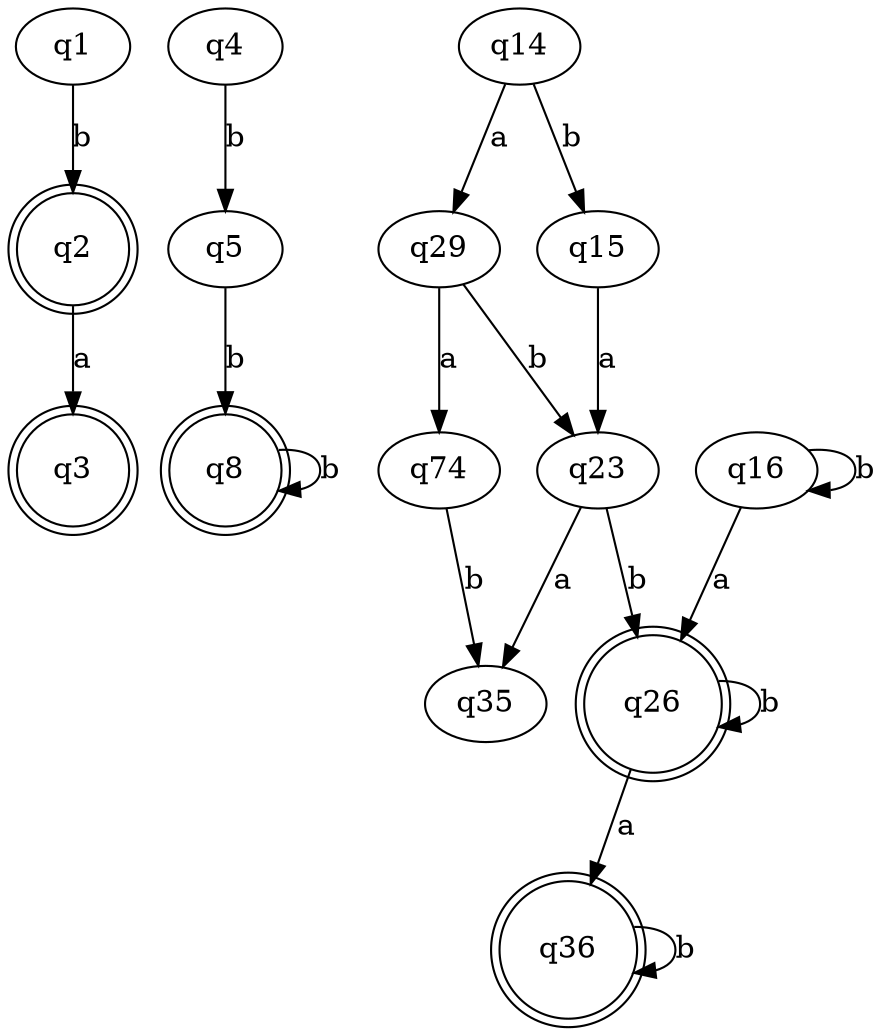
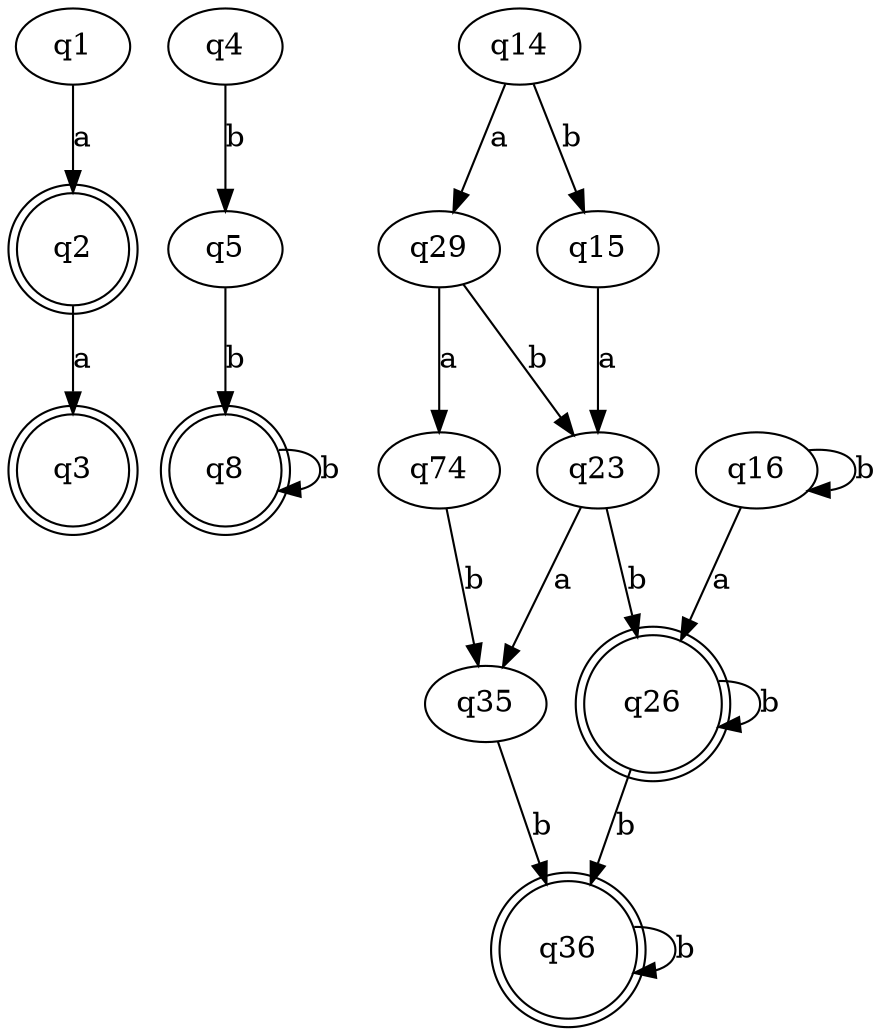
edge "q1" -> "q2": label "b" -> "a"
edge "q35" -> "q36": added, label "b"
edge "q26" -> "q36": label "a" -> "b"
